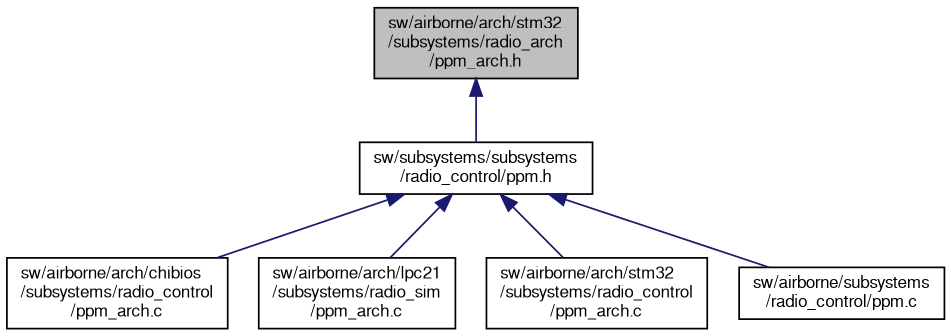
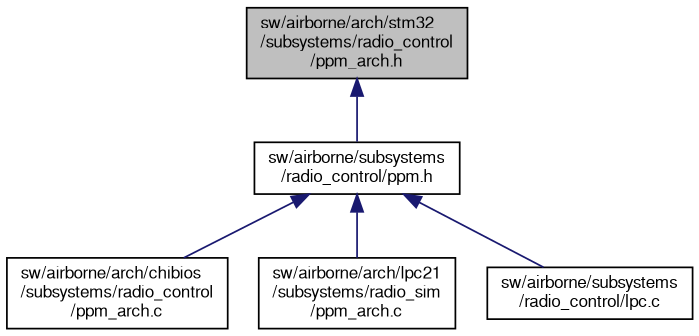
node "sw/airborne/arch/stm32 /subsystems/radio_arch /ppm_arch.h": label "sw/airborne/arch/stm32 /subsystems/radio_arch /ppm_arch.h" -> "sw/airborne/arch/stm32 /subsystems/radio_control /ppm_arch.h"
node "sw/subsystems/subsystems /radio_control/ppm.h": label "sw/subsystems/subsystems /radio_control/ppm.h" -> "sw/airborne/subsystems /radio_control/ppm.h"
node "sw/airborne/arch/stm32 /subsystems/radio_control /ppm_arch.c": removed
node "sw/airborne/subsystems /radio_control/ppm.c": label "sw/airborne/subsystems /radio_control/ppm.c" -> "sw/airborne/subsystems /radio_control/lpc.c"
